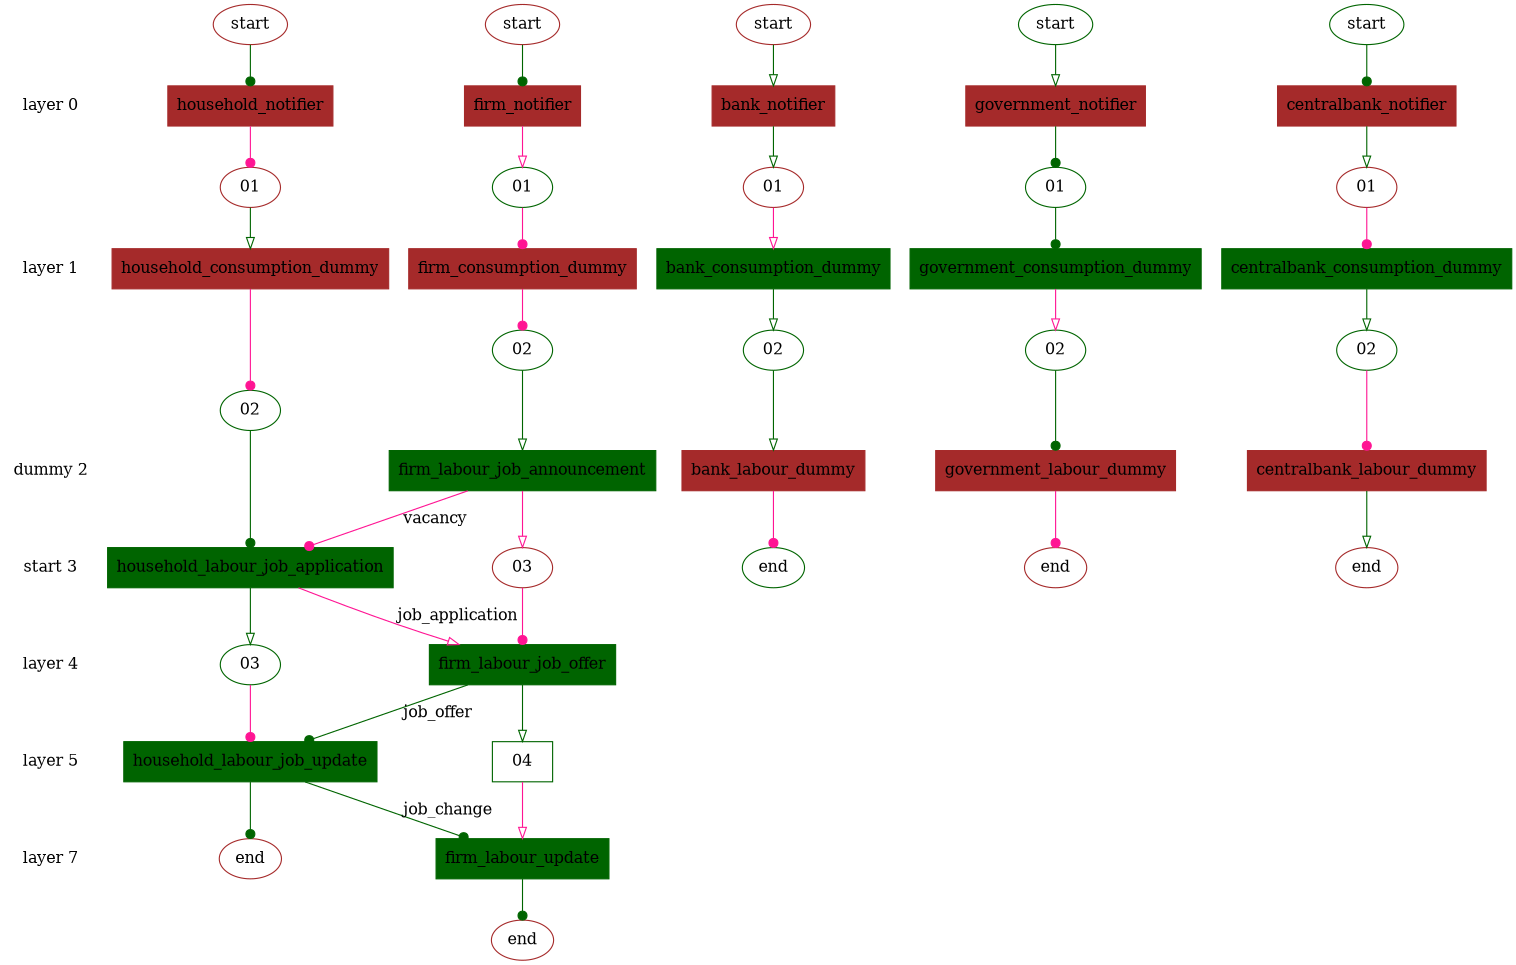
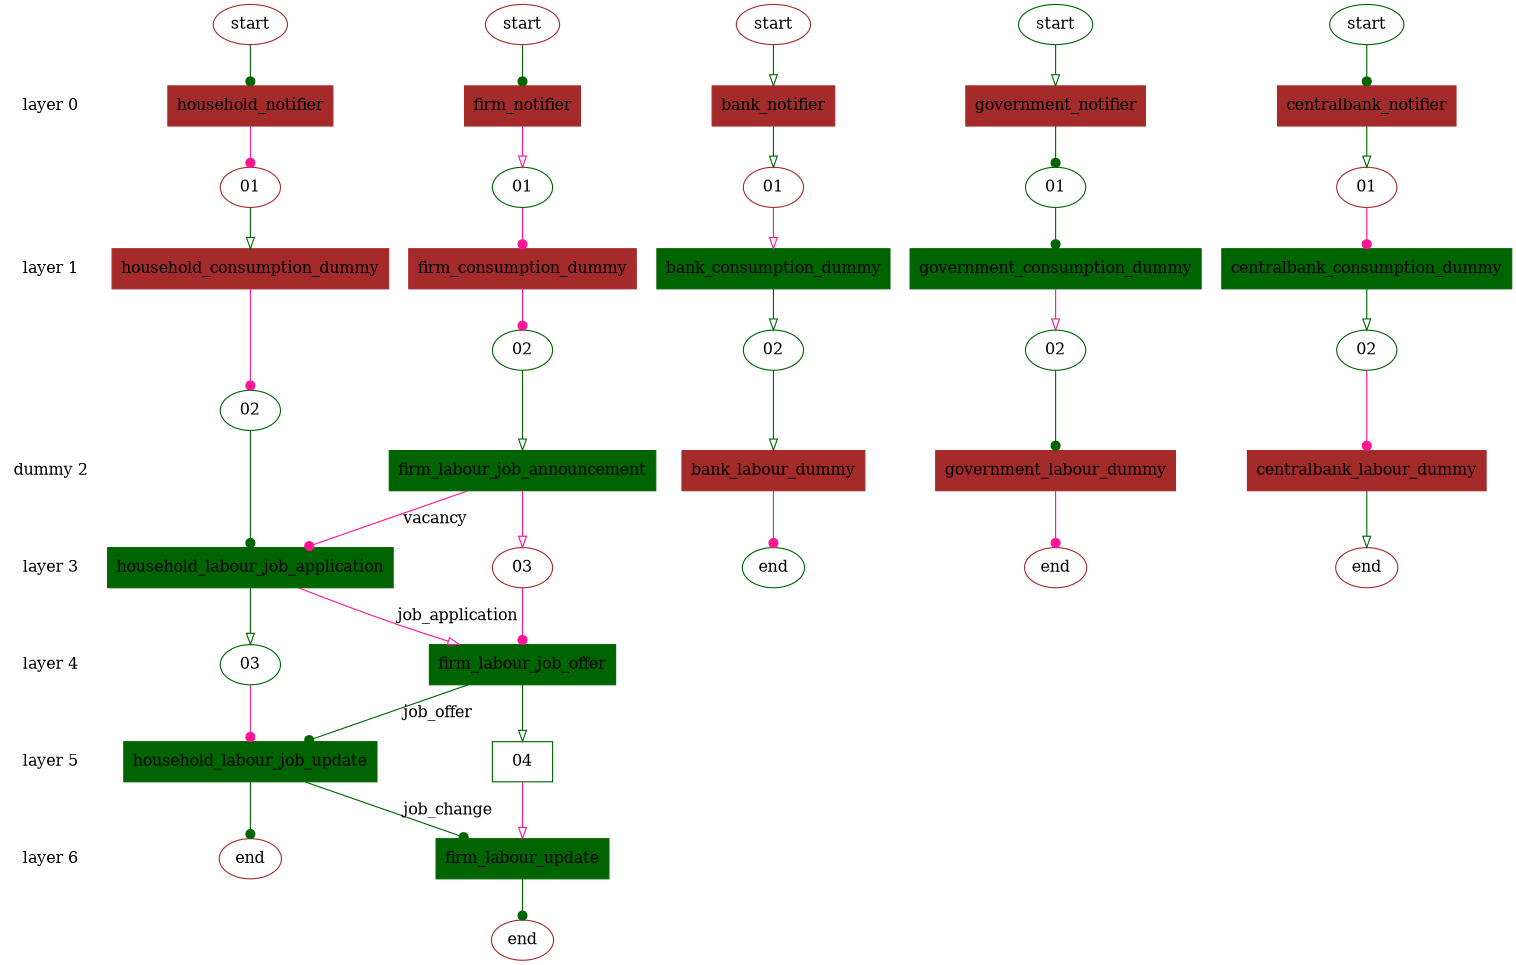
node "start 3": label "start 3" -> "layer 3"
node "layer 7": label "layer 7" -> "layer 6"
